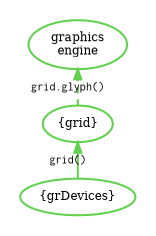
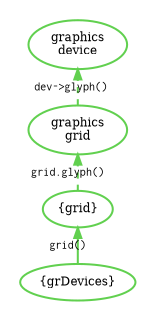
node "graphics device": added
node "graphics engine": label "graphics engine" -> "graphics grid"
